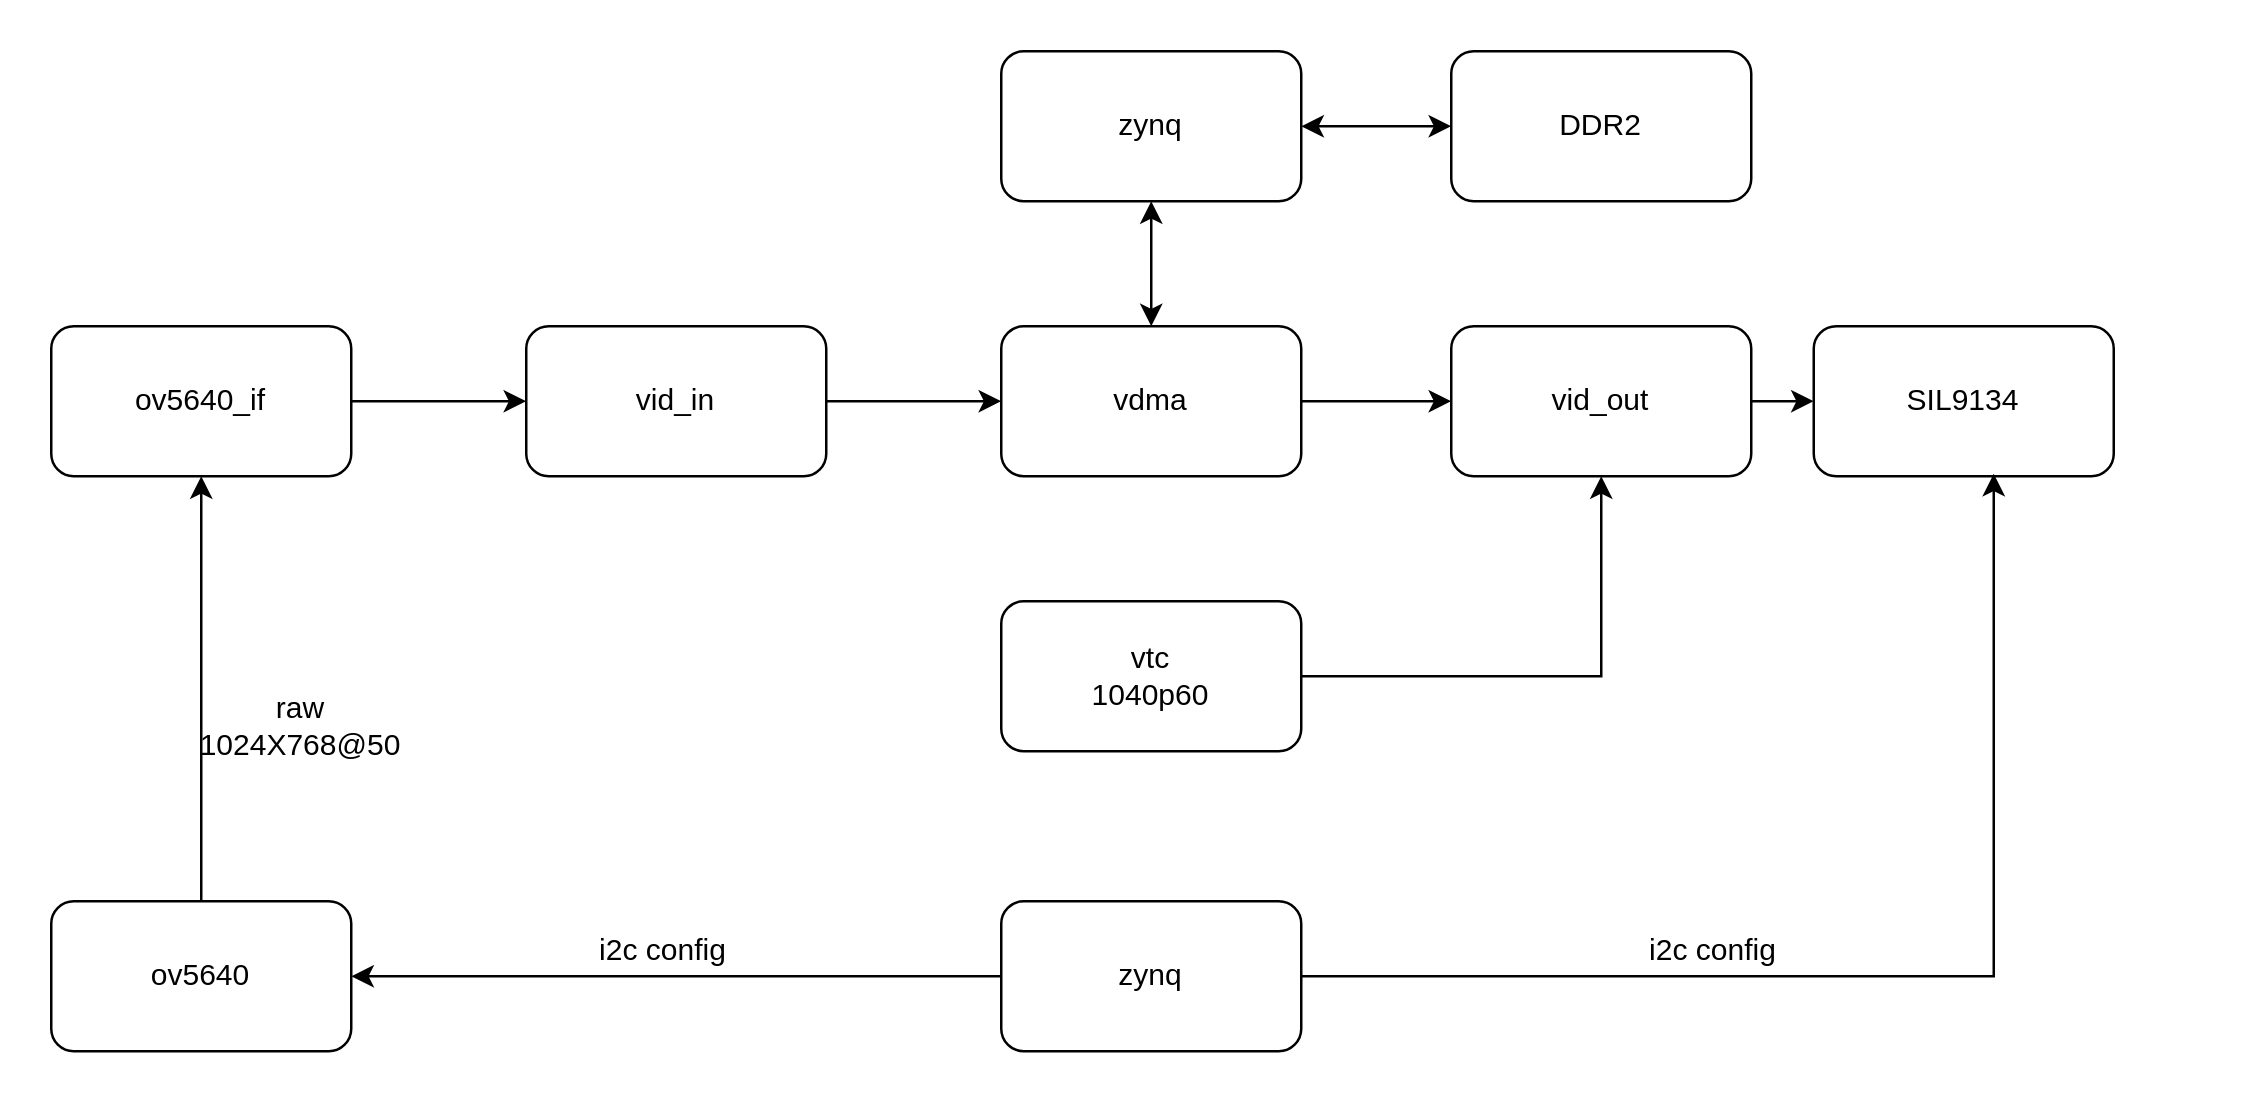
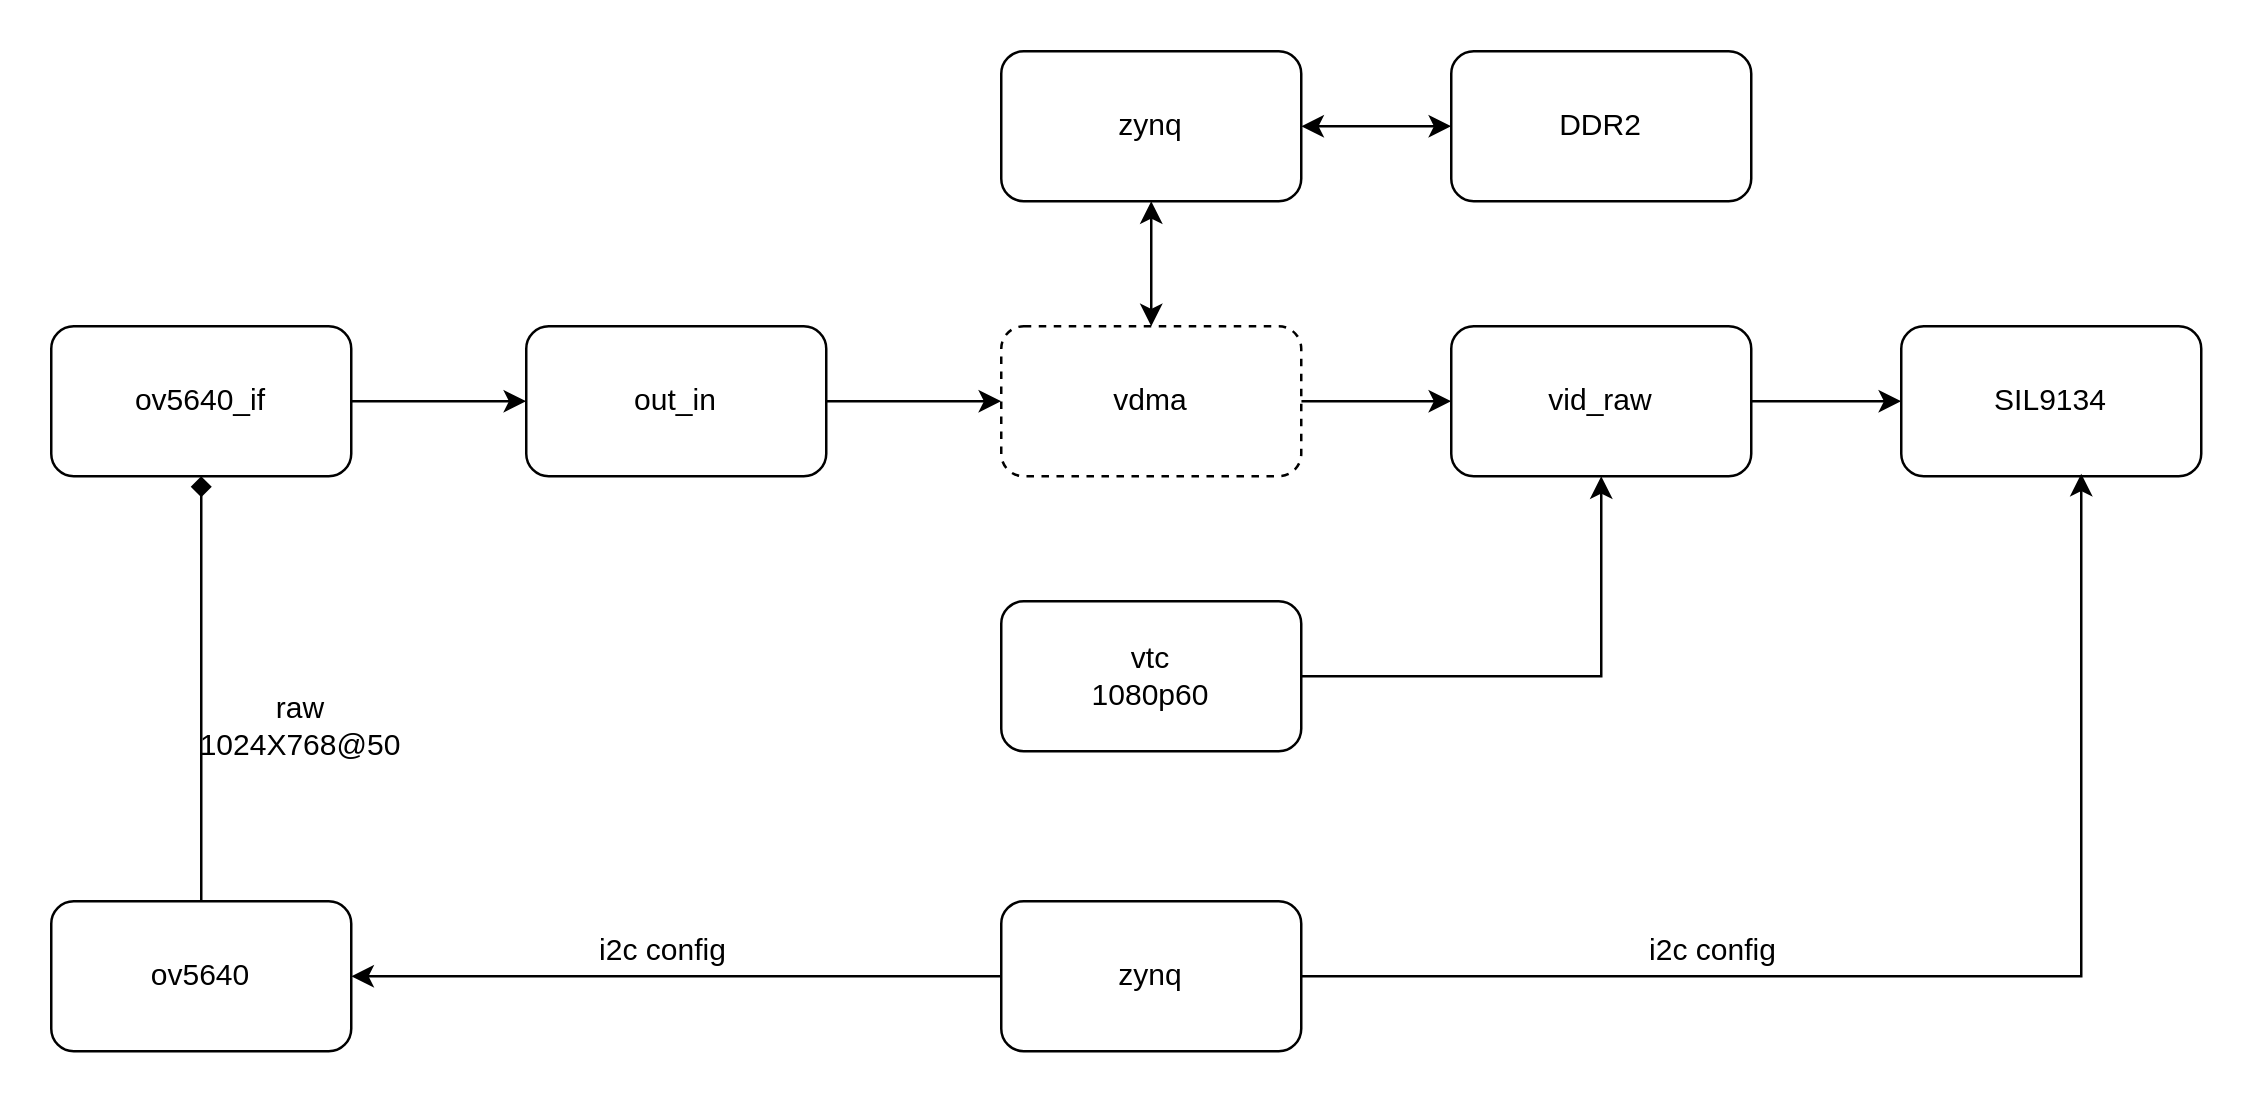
node "vid_in": label "vid_in" -> "out_in"
node "vdma": style solid -> dashed
node "vid_out": label "vid_out" -> "vid_raw"
node "SIL9134": moved (1964, 401) -> (2051, 401)
edge "ov5640" -> "ov5640_if": arrowhead classic -> diamond
node "vtc 1040p60": label "vtc 1040p60" -> "vtc 1080p60"
